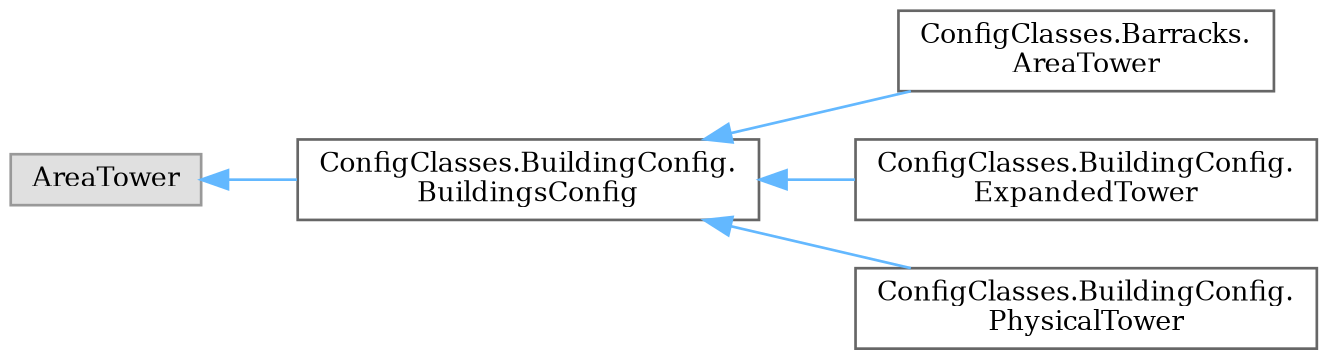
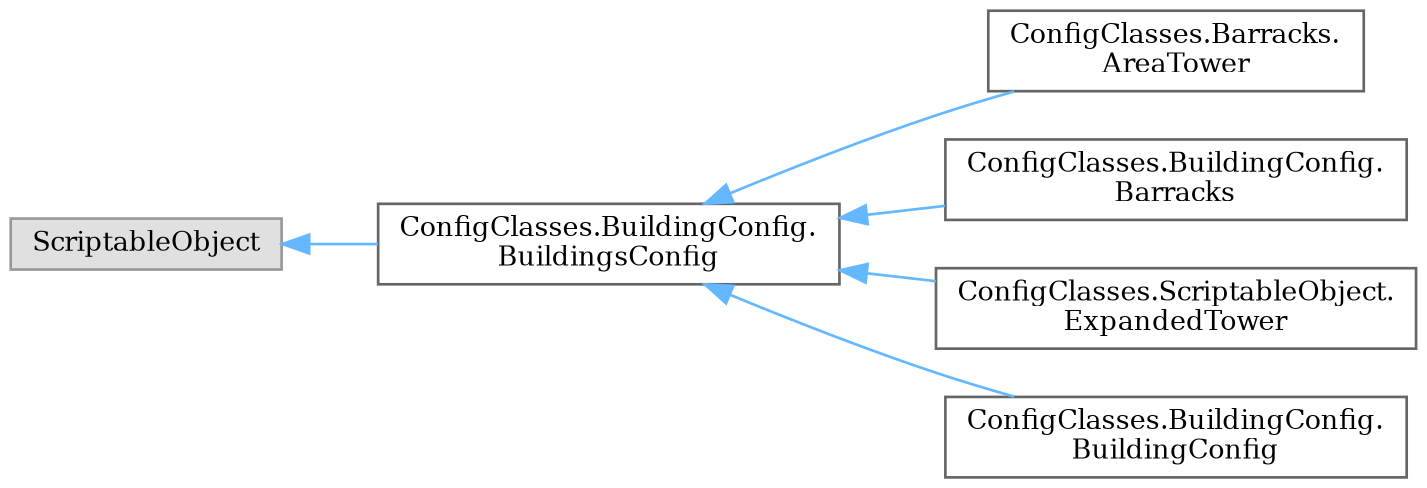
node "AreaTower": label "AreaTower" -> "ScriptableObject"
node "ConfigClasses.BuildingConfig. ExpandedTower": label "ConfigClasses.BuildingConfig. ExpandedTower" -> "ConfigClasses.ScriptableObject. ExpandedTower"
node "ConfigClasses.BuildingConfig. Barracks": added
node "ConfigClasses.BuildingConfig. PhysicalTower": label "ConfigClasses.BuildingConfig. PhysicalTower" -> "ConfigClasses.BuildingConfig. BuildingConfig"
